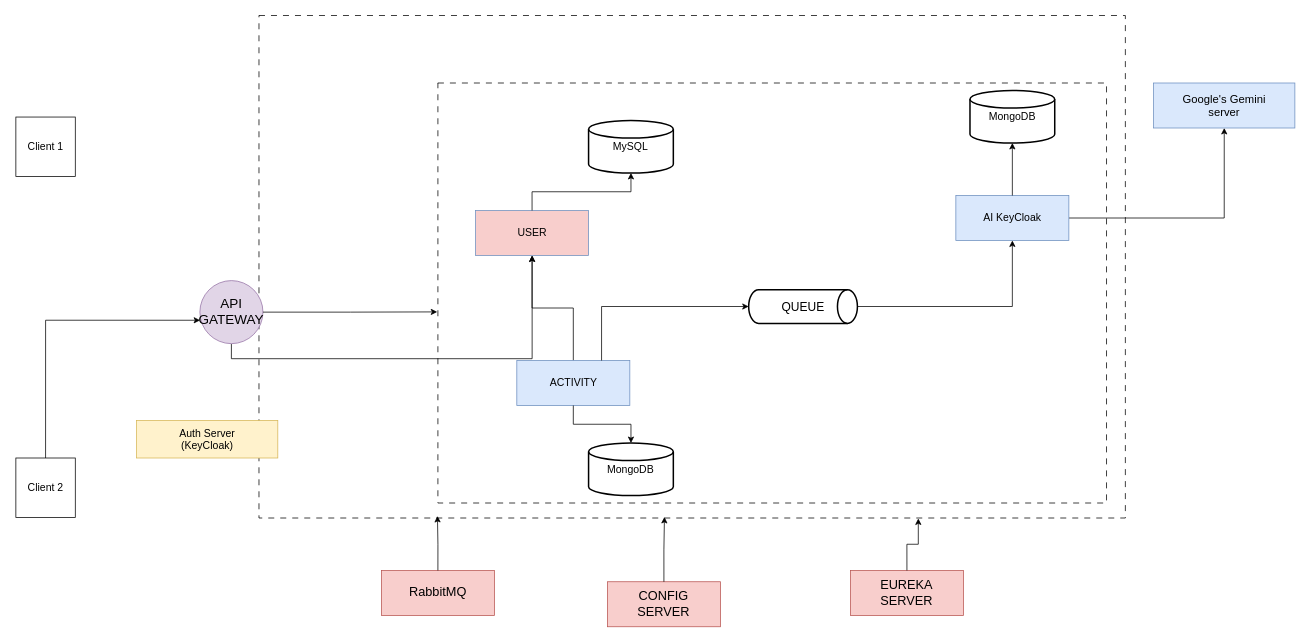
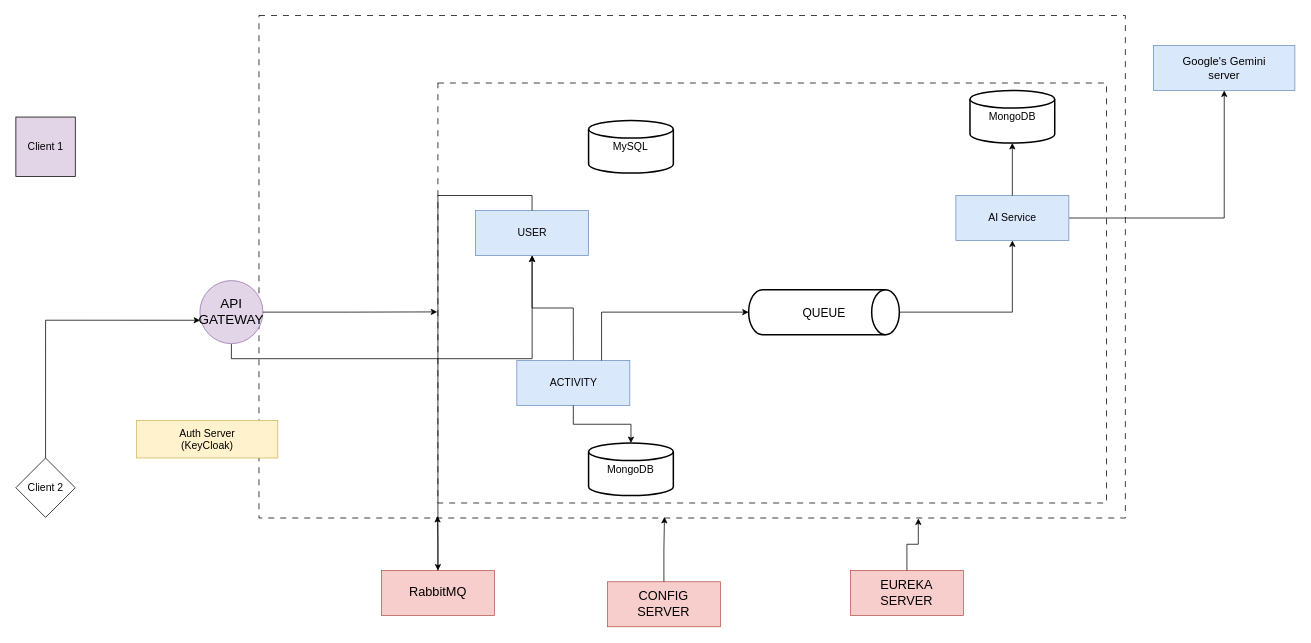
node "Google's Gemini server": moved (1224, 105) -> (1224, 68)
node "Client 1": fillcolor #ffffff -> #e1d5e7
edge "USER" -> "MySQL": now "USER" -> "RabbitMQ"
node "AI KeyCloak": label "AI KeyCloak" -> "AI Service"
node "USER": fillcolor #f8cecc -> #dae8fc
node "QUEUE": size 109x34 -> 151x45
node "Client 2": shape rectangle -> diamond
